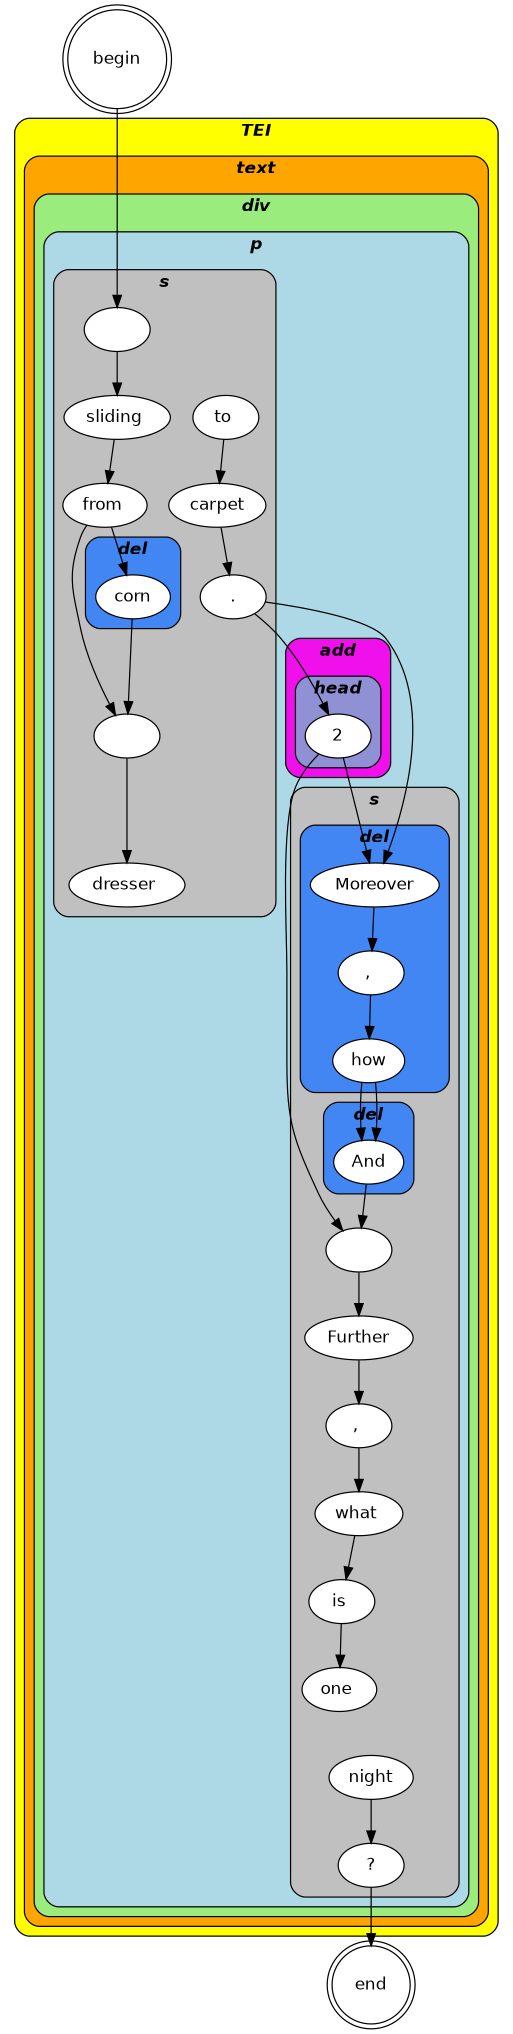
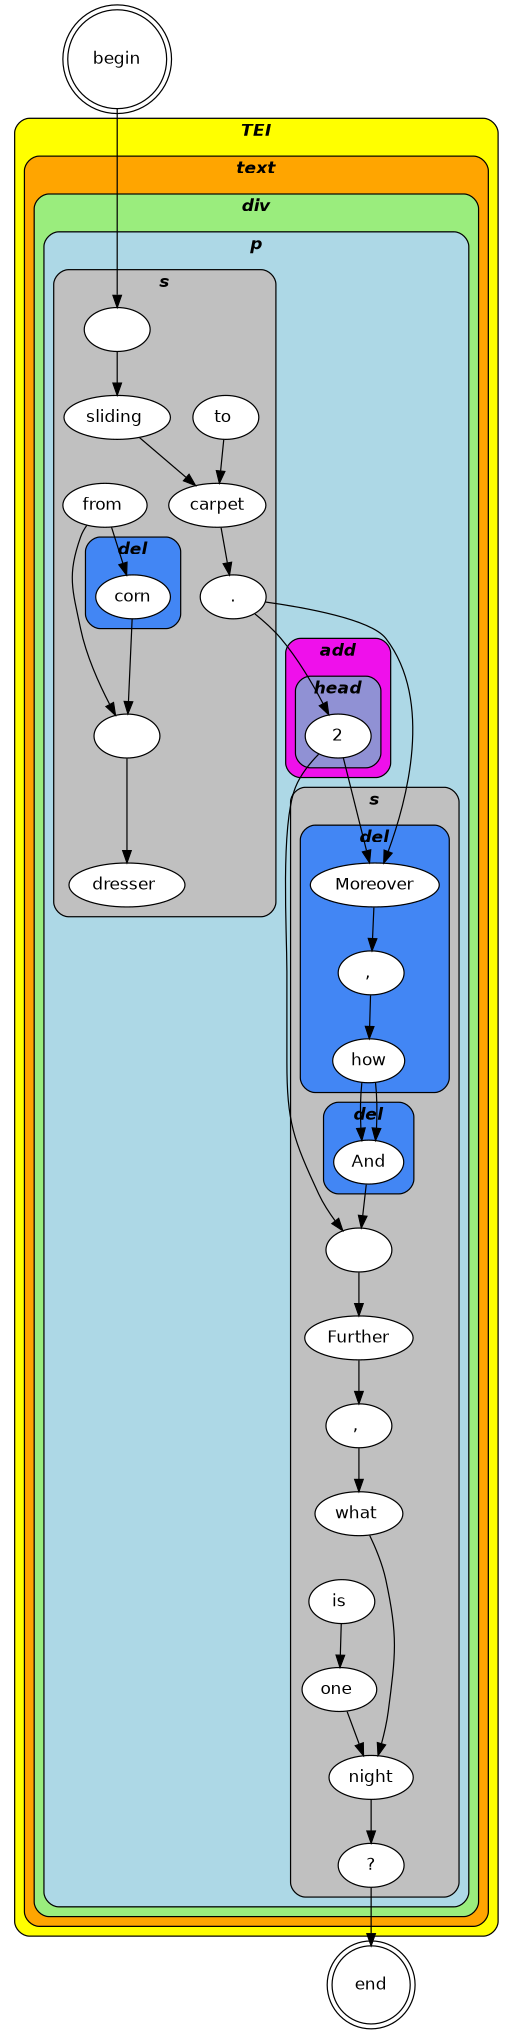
edge "sliding" -> "from": now "sliding" -> "carpet"
edge "what" -> "is": now "what" -> "night"
edge "one" -> "night": added
